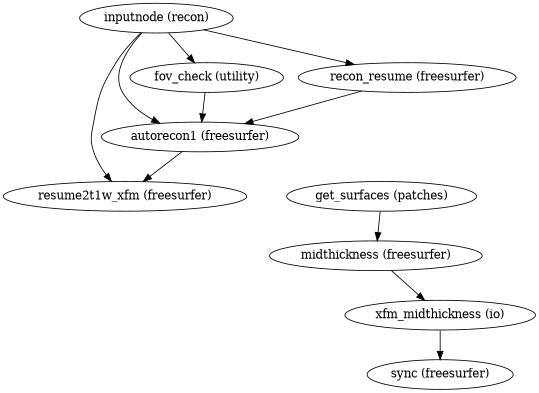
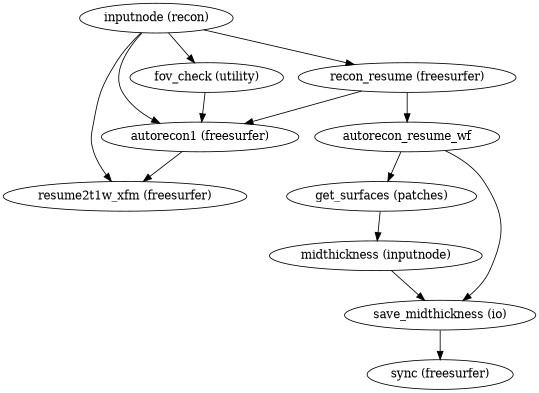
node "autorecon_resume_wf": added
node "midthickness (freesurfer)": label "midthickness (freesurfer)" -> "midthickness (inputnode)"
node "xfm_midthickness (io)": label "xfm_midthickness (io)" -> "save_midthickness (io)"
